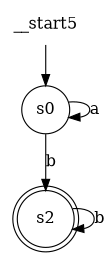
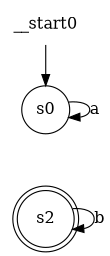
node "__start5": label "__start5" -> "__start0"
edge "s0" -> "s2": removed, label "b"
